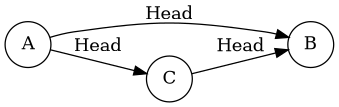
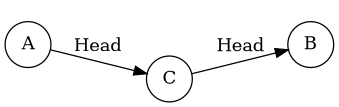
edge "A" -> "B": removed, label "Head"
